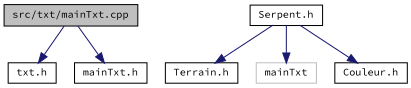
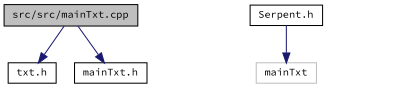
node "src/txt/mainTxt.cpp": label "src/txt/mainTxt.cpp" -> "src/src/mainTxt.cpp"
node "Terrain.h": removed
node "Couleur.h": removed
